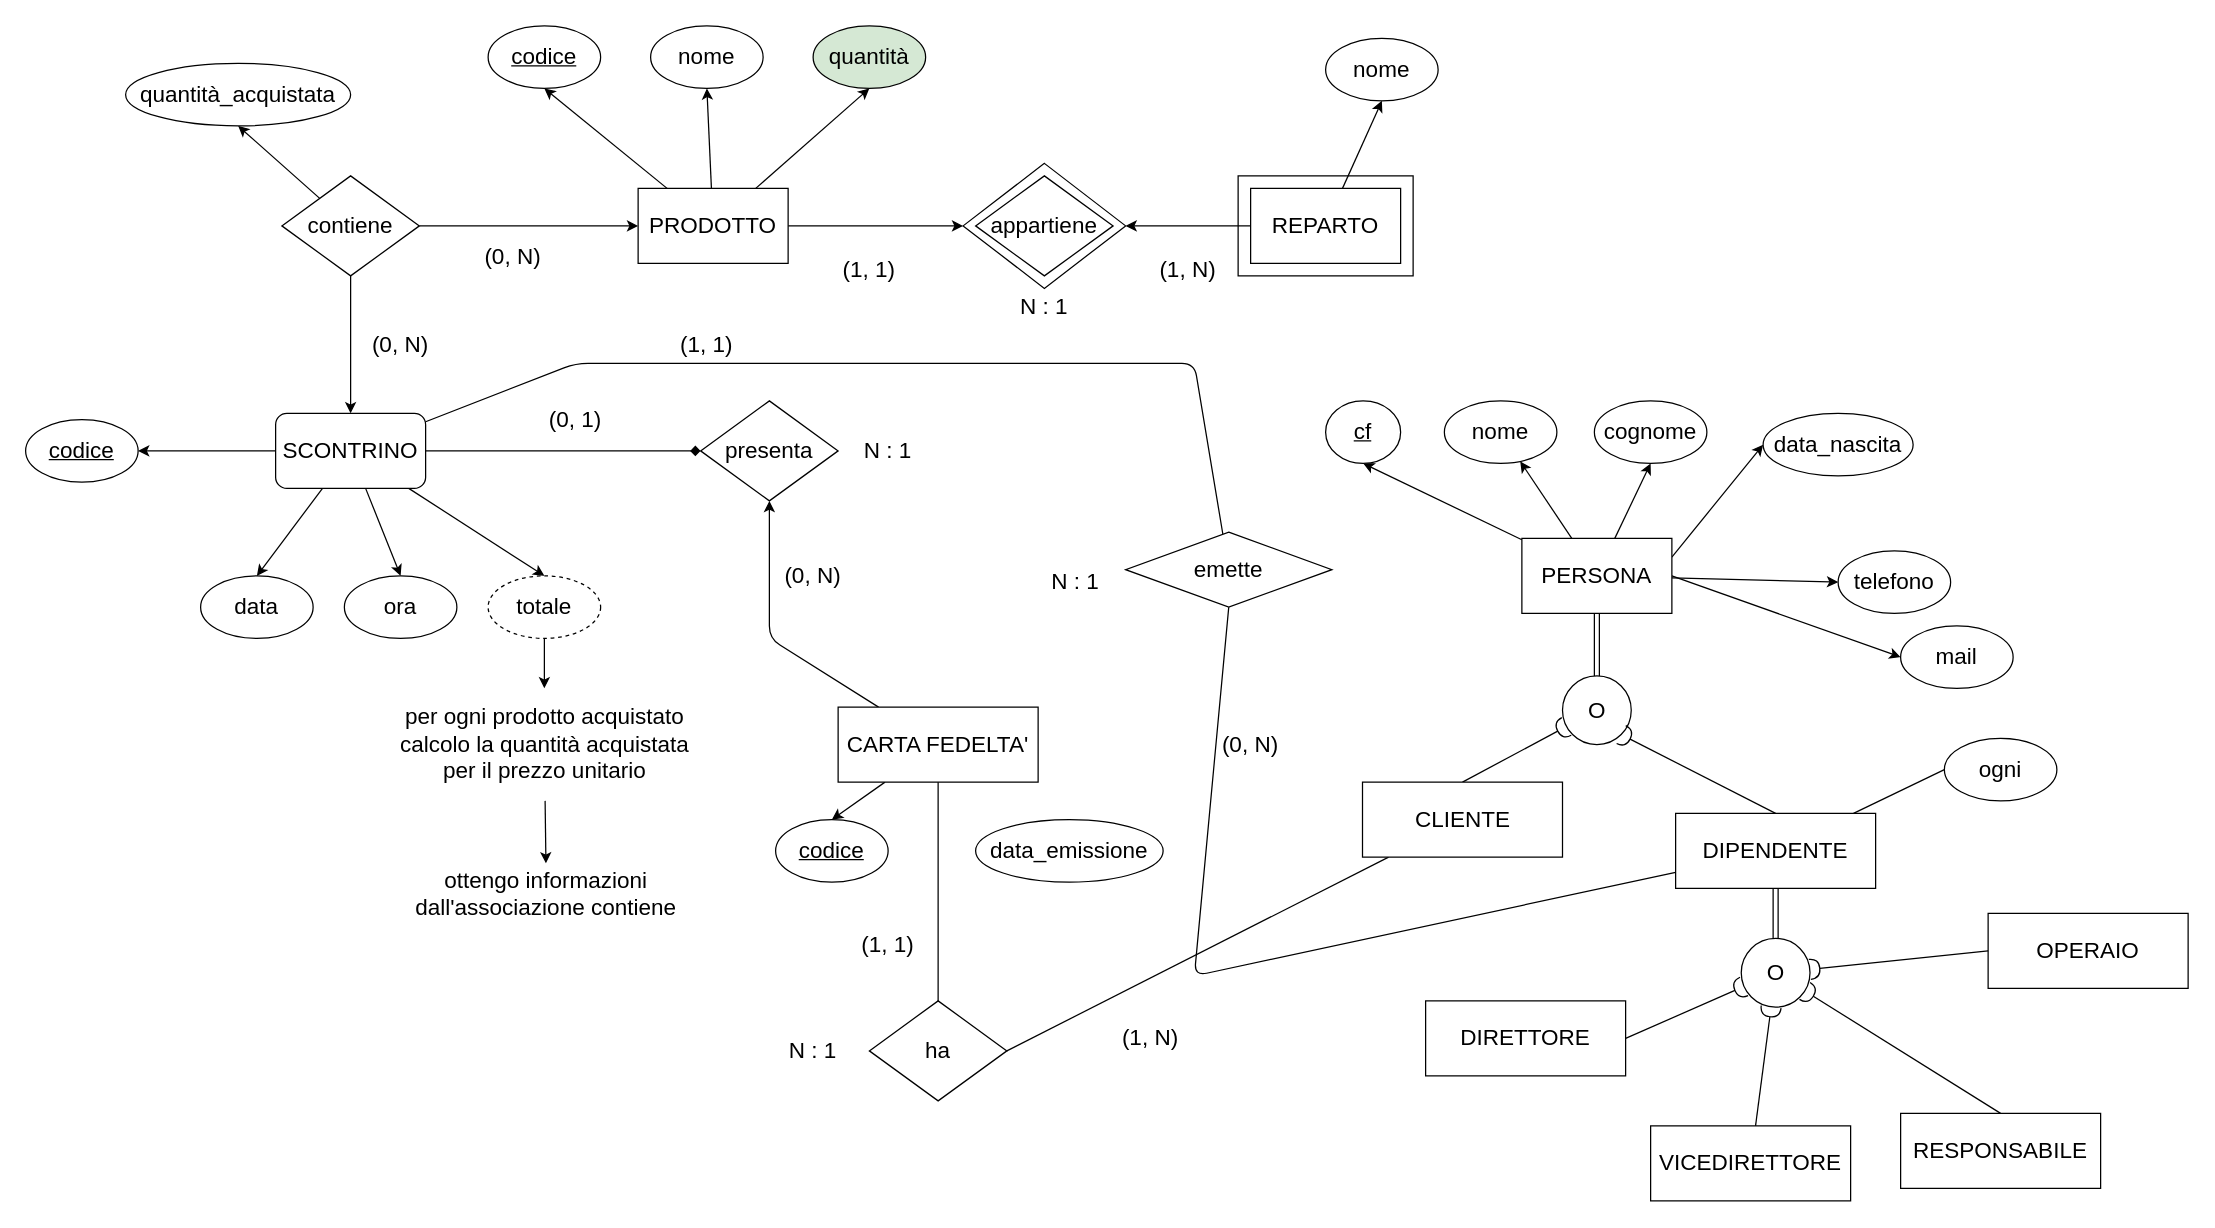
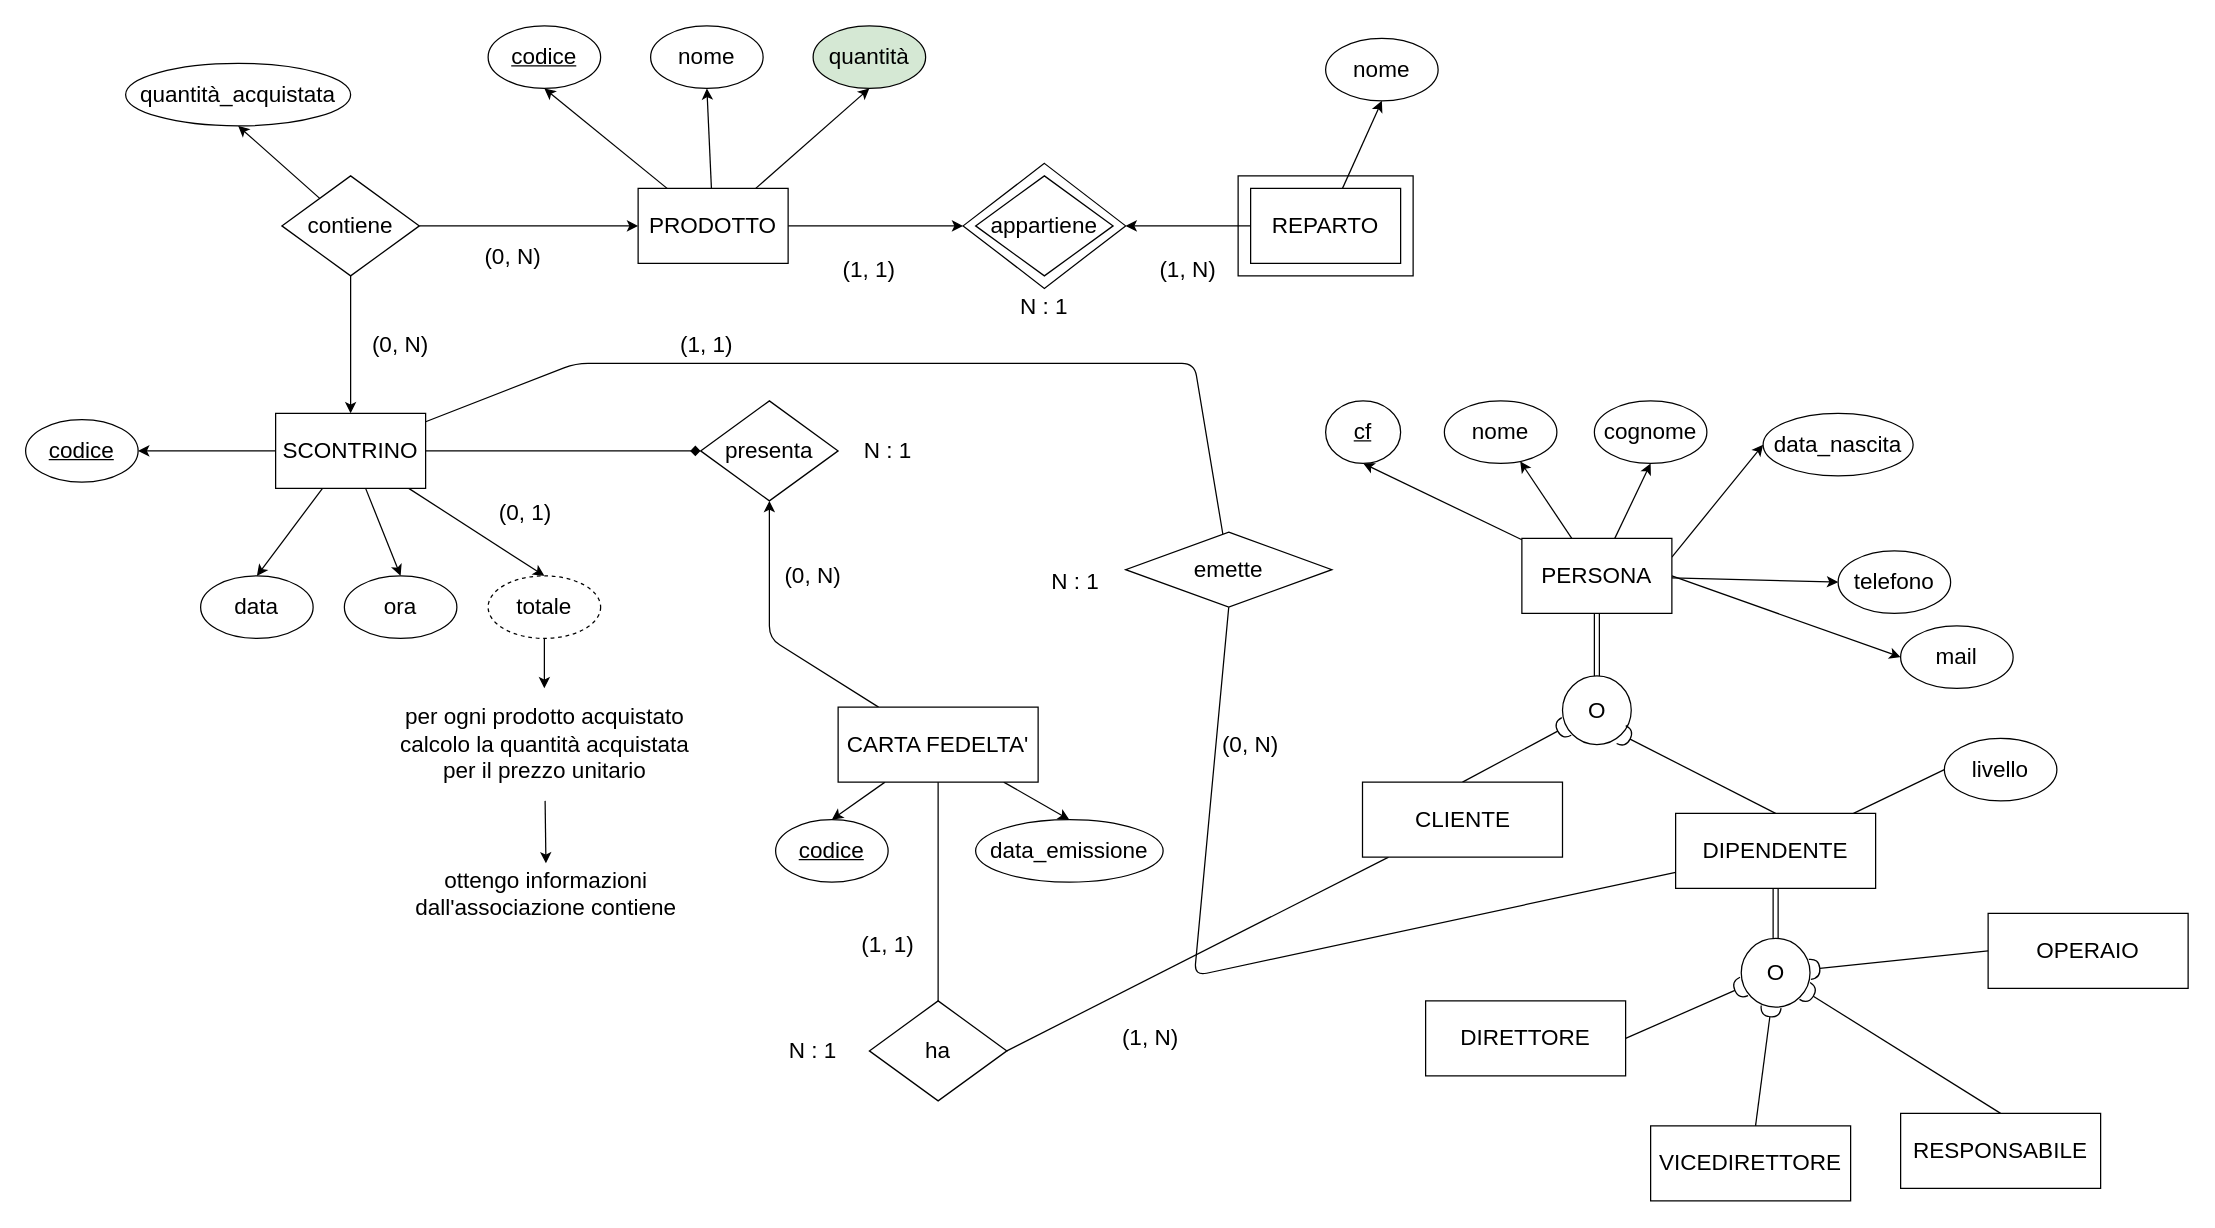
node "(0, 1)": moved (576, 419) -> (526, 513)
node "SCONTRINO": shape rounded rectangle -> rectangle
node "ogni": label "ogni" -> "livello"
edge "CARTA FEDELTA'" -> "data_emissione": added
